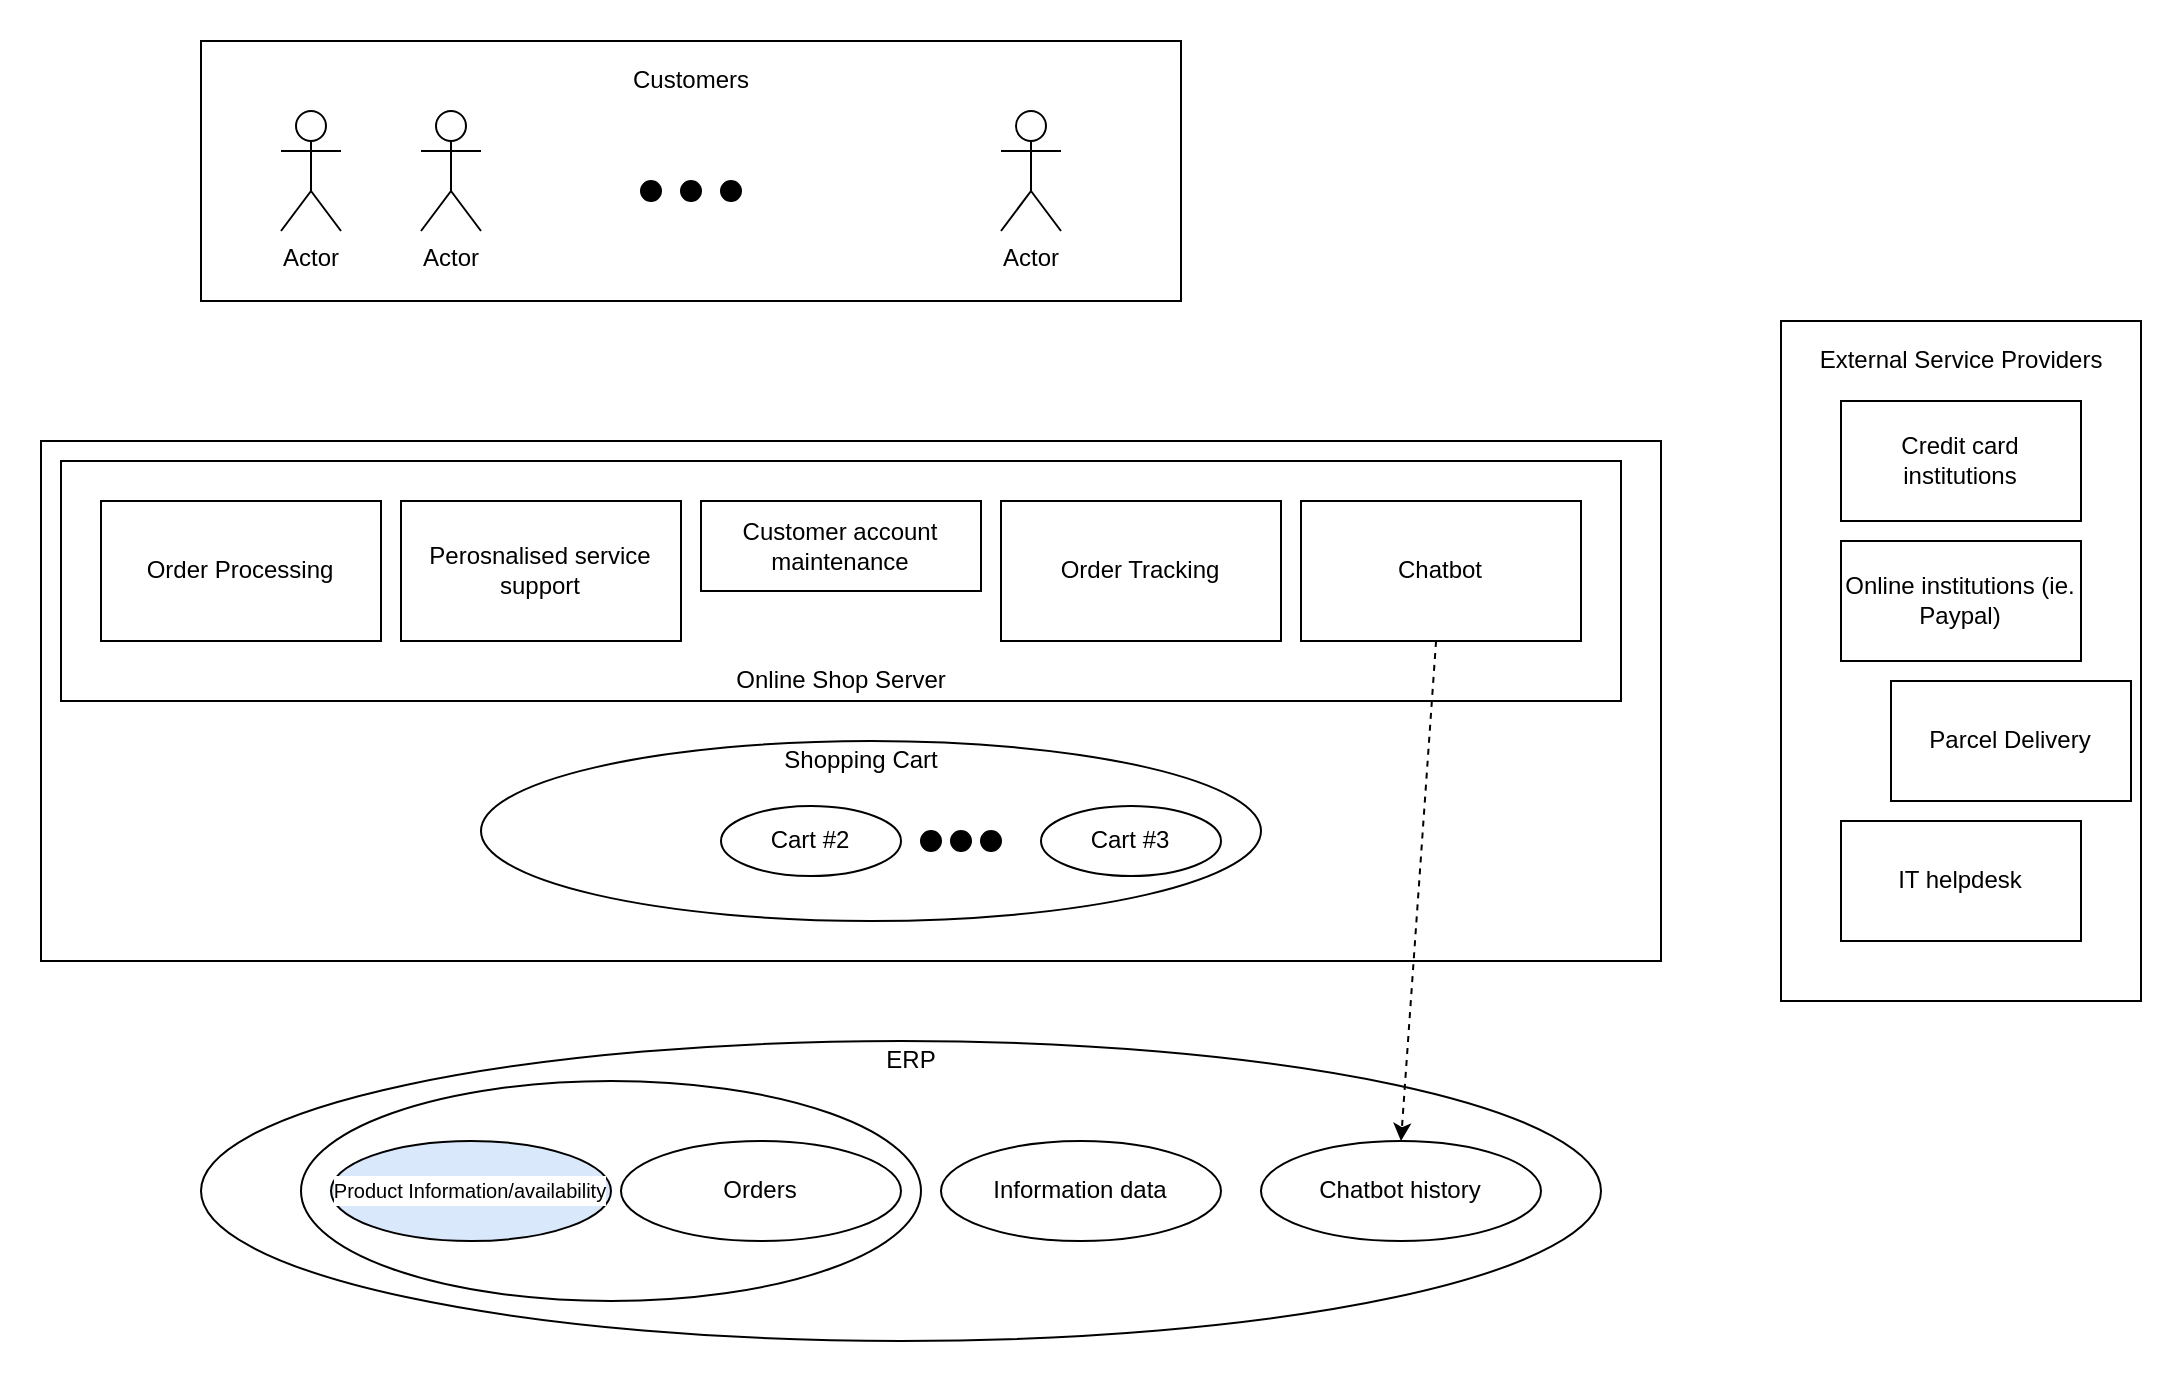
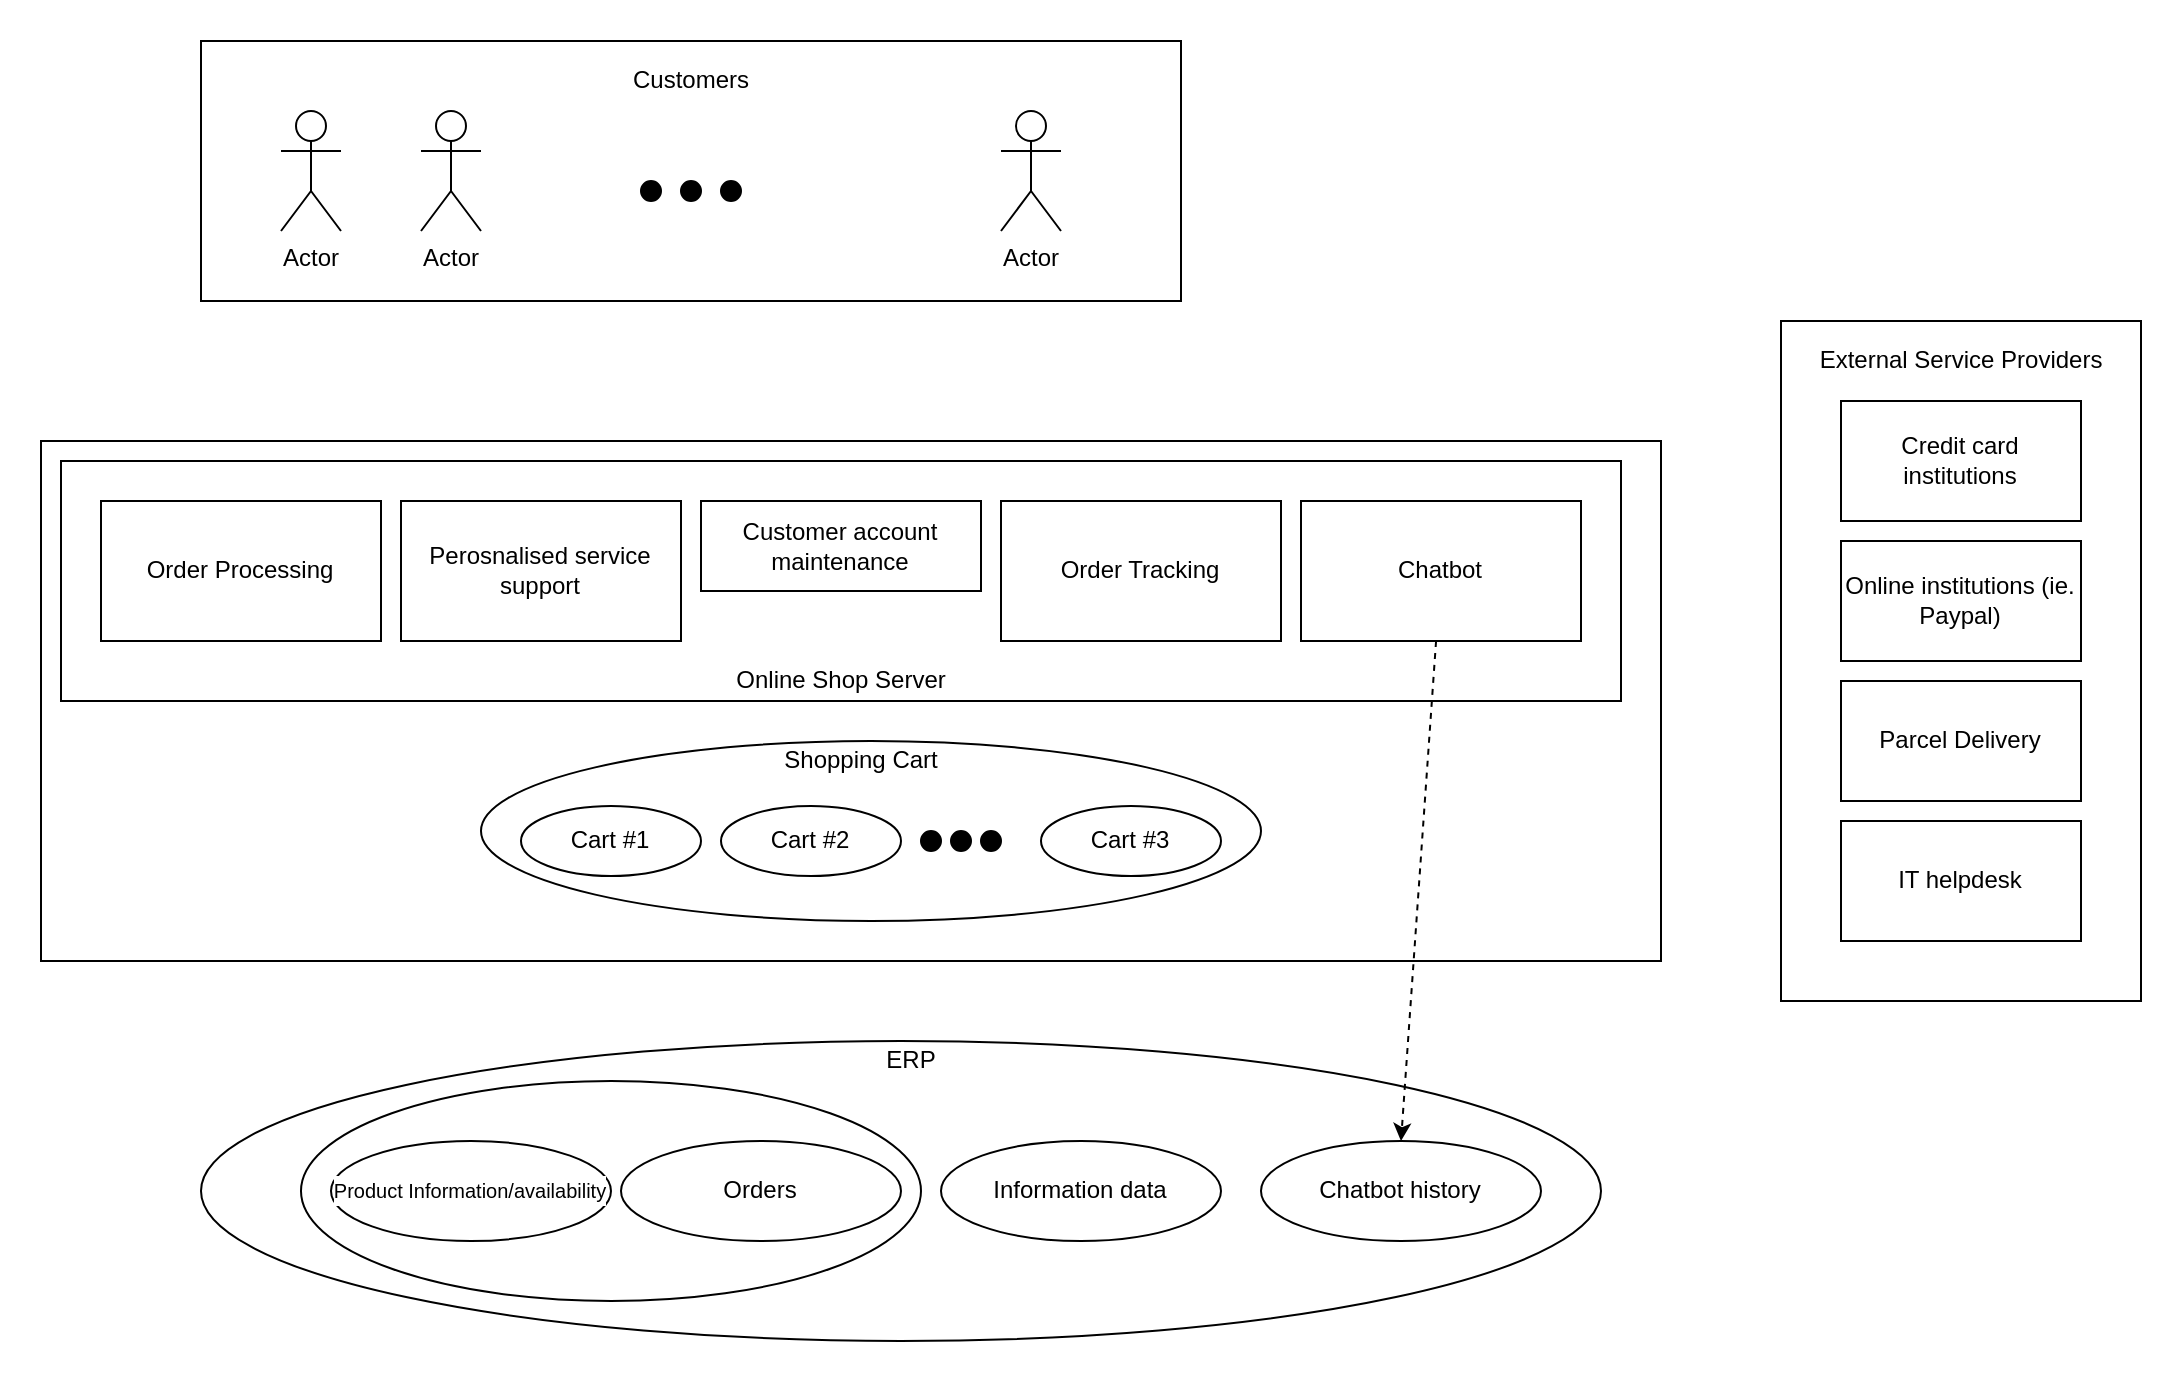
node "Parcel Delivery": moved (2011, 741) -> (1961, 741)
node "Cart #1": added
node "Product Information/availability": fillcolor #dae8fc -> #ffffff
